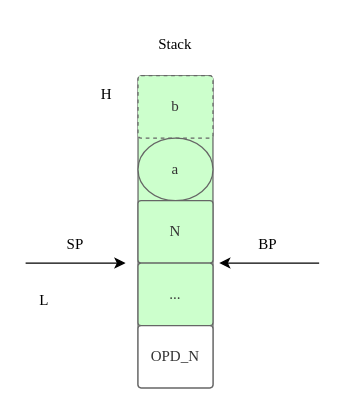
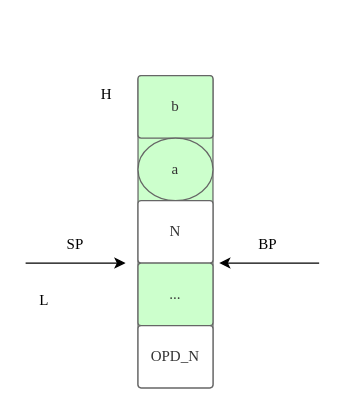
node "Stack": removed
node "b": style dashed -> solid
node "N": fillcolor #ccffcc -> #ffffff
